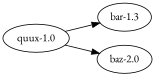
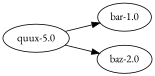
node "bar-1.3": label "bar-1.3" -> "bar-1.0"
node "quux-1.0": label "quux-1.0" -> "quux-5.0"
